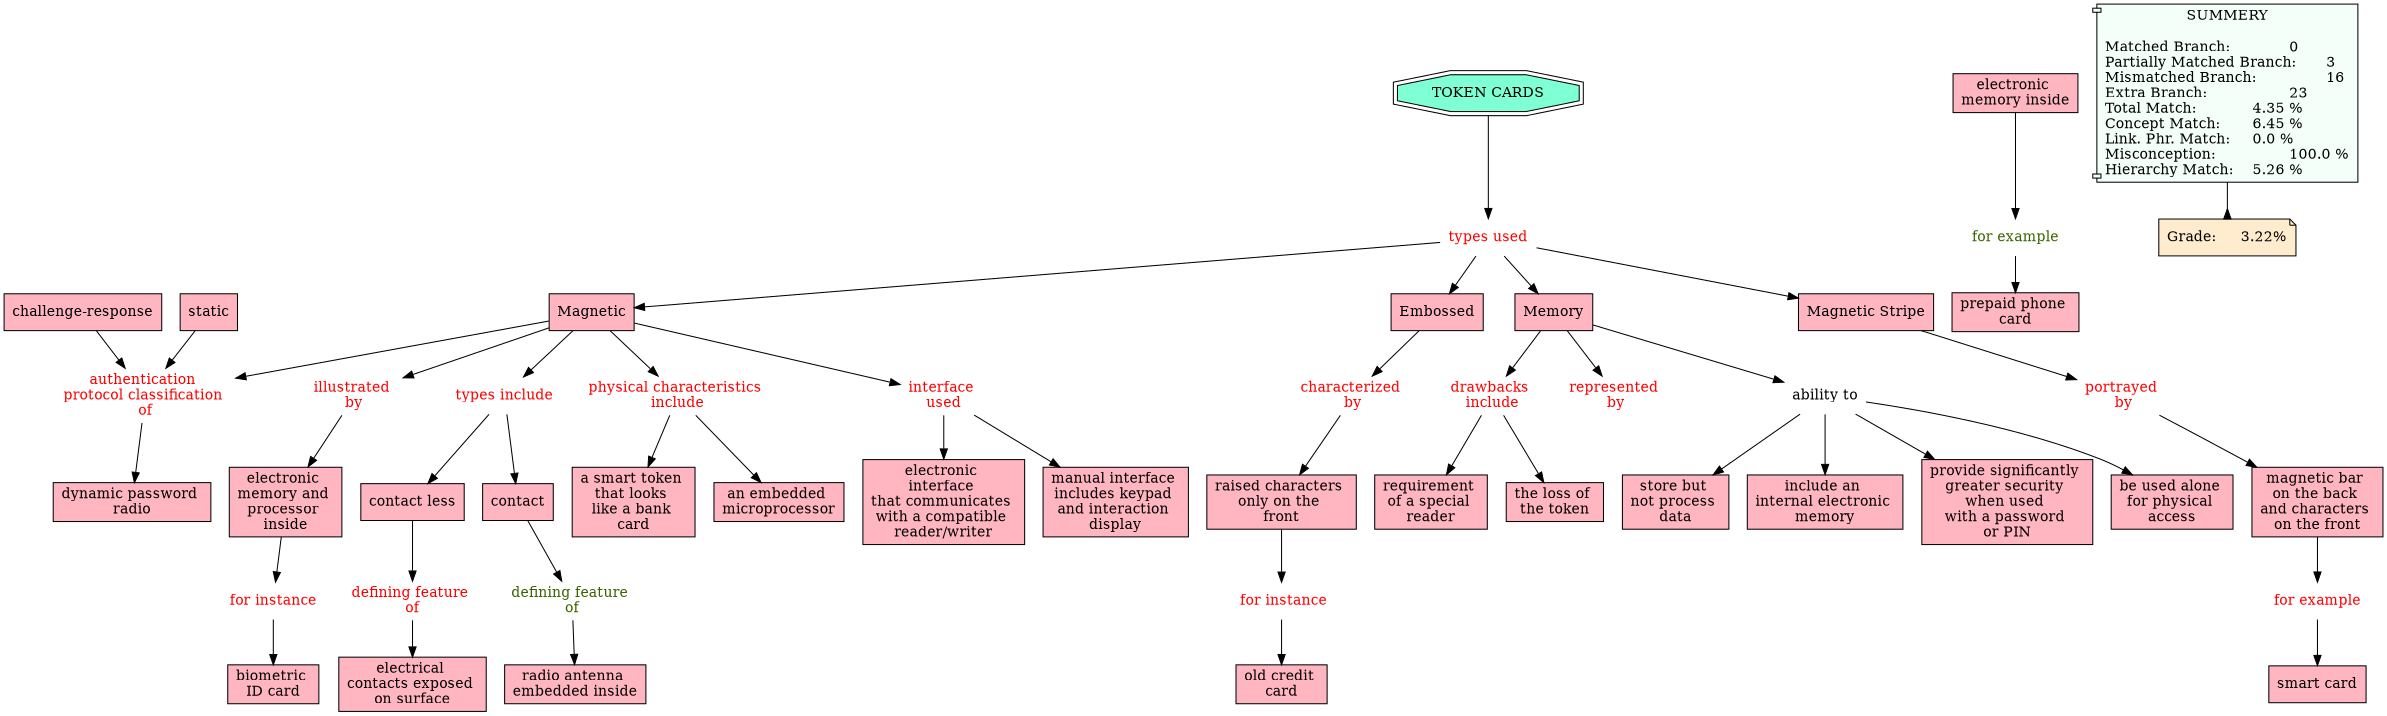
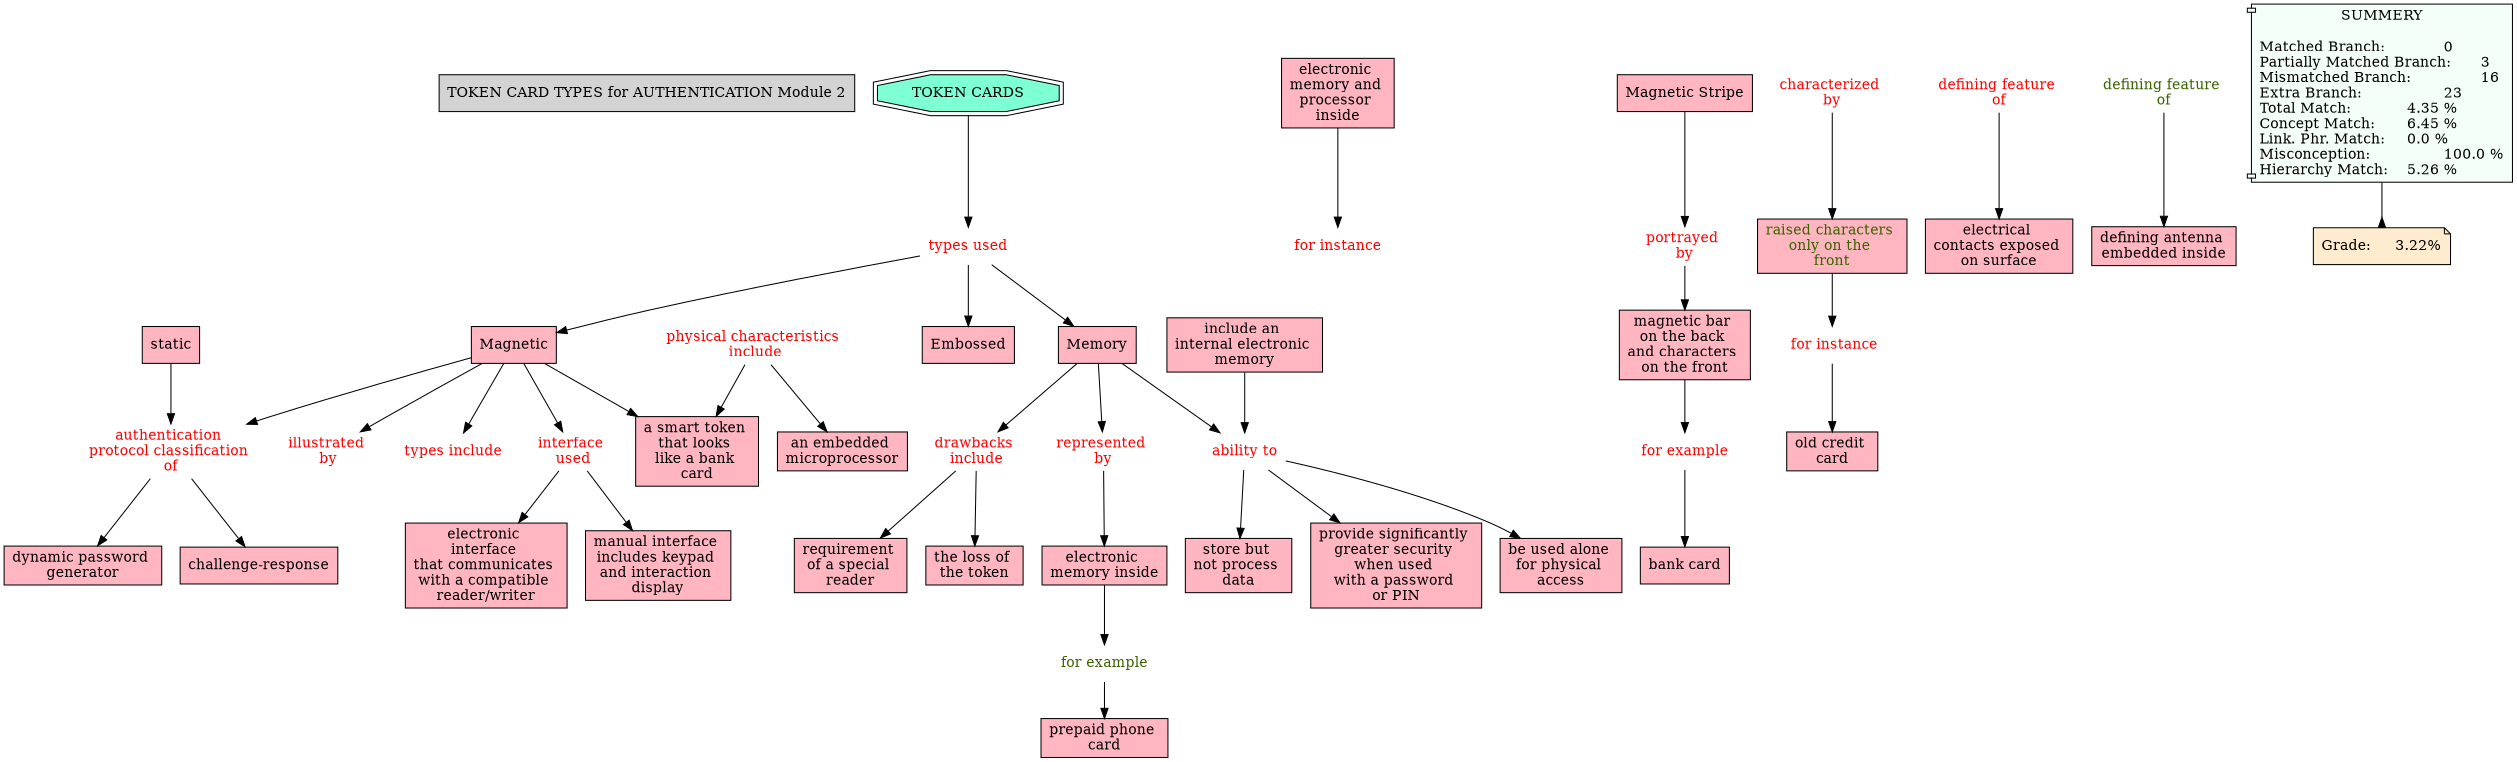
node "TOKEN CARD TYPES for AUTHENTICATION Module 2": added
edge "types used" -> "Magnetic Stripe": removed
edge "challenge-response" -> "authentication protocol classification of": reversed
edge "Magnetic" -> "physical characteristics include": now "Magnetic" -> "a smart token that looks like a bank card"
edge "Embossed" -> "characterized by": removed
node "ability to": fontcolor black -> red
edge "illustrated by" -> "electronic memory and processor inside": removed
edge "ability to" -> "include an internal electronic memory": reversed
node "dynamic password radio": label "dynamic password radio" -> "dynamic password generator"
node "contact less": removed
node "contact": removed
node "raised characters only on the front": fontcolor black -> #3b6300
edge "represented by" -> "electronic memory inside": added
node "biometric ID card": removed
node "radio antenna embedded inside": label "radio antenna embedded inside" -> "defining antenna embedded inside"
node "smart card": label "smart card" -> "bank card"
